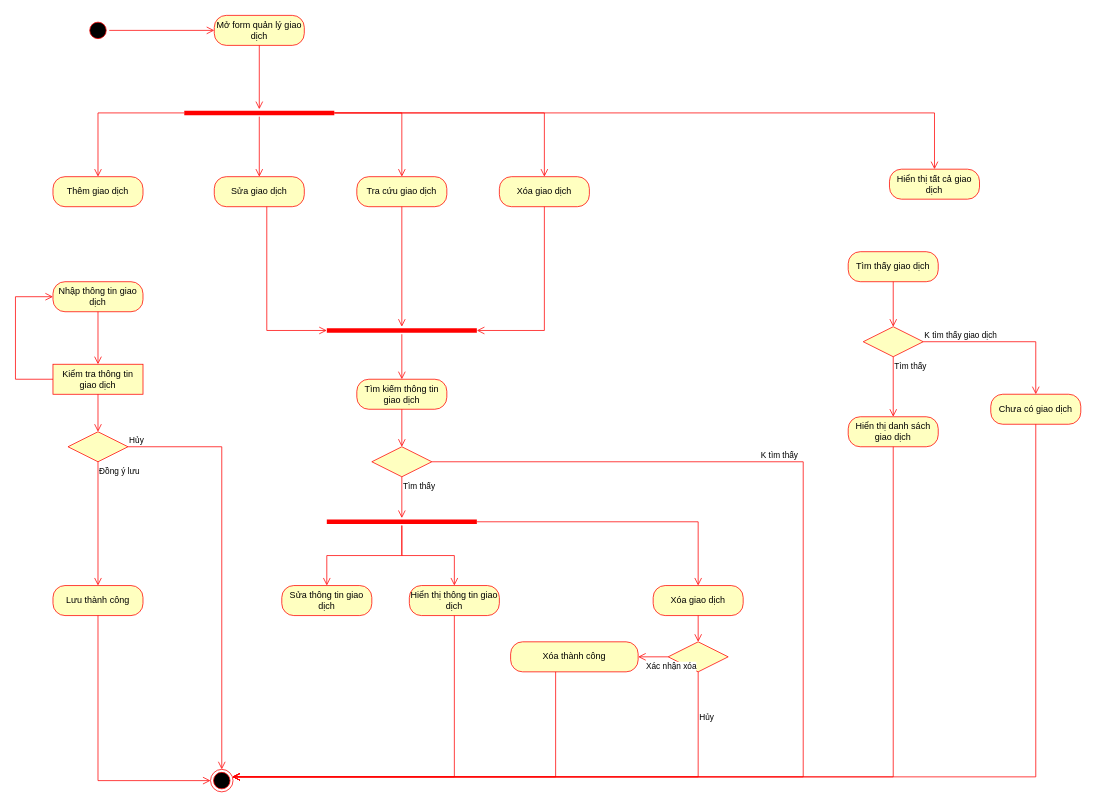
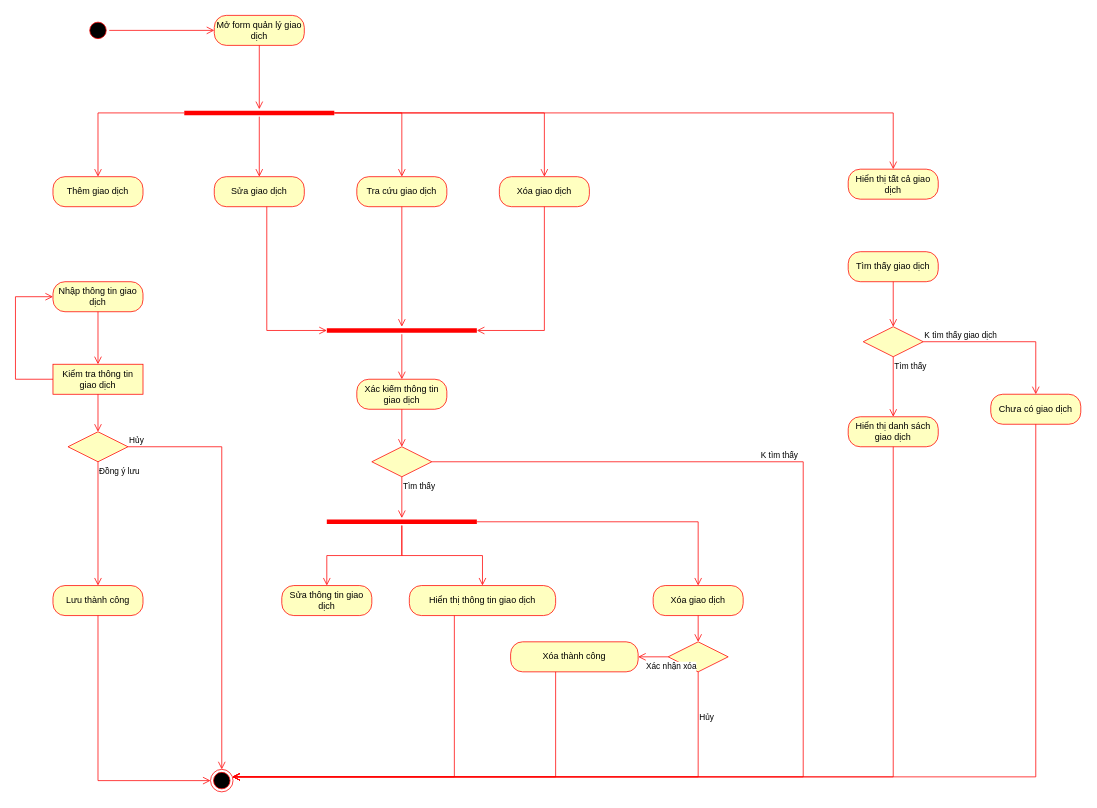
node "Hiển thị tất cả giao dịch": moved (934, 184) -> (893, 184)
node "Tìm kiếm thông tin giao dịch": label "Tìm kiếm thông tin giao dịch" -> "Xác kiếm thông tin giao dịch"
node "Hiển thị thông tin giao dịch": size 90x30 -> 146x30
